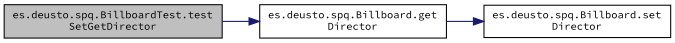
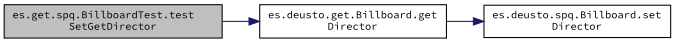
node "es.deusto.spq.BillboardTest.test SetGetDirector": label "es.deusto.spq.BillboardTest.test SetGetDirector" -> "es.get.spq.BillboardTest.test SetGetDirector"
node "es.deusto.spq.Billboard.get Director": label "es.deusto.spq.Billboard.get Director" -> "es.deusto.get.Billboard.get Director"
